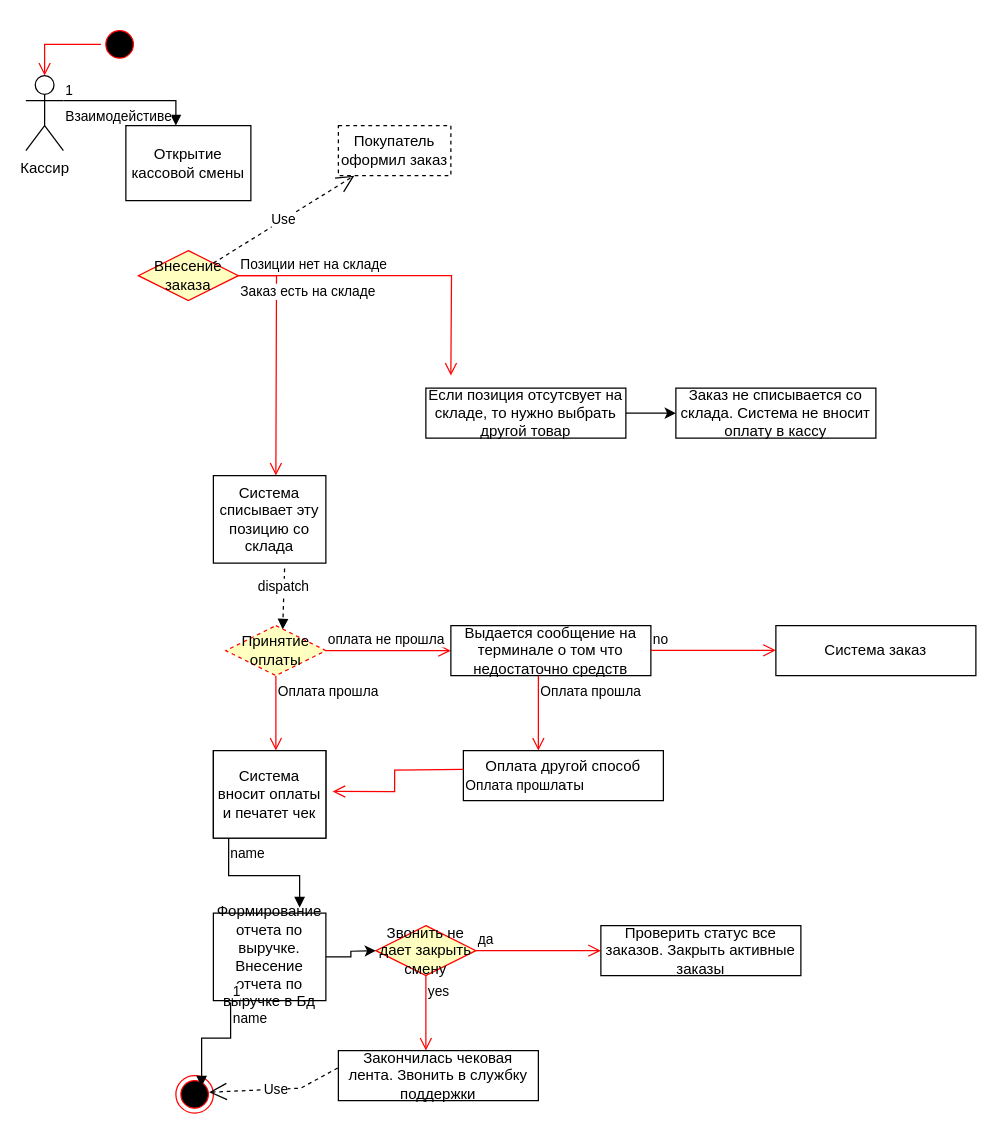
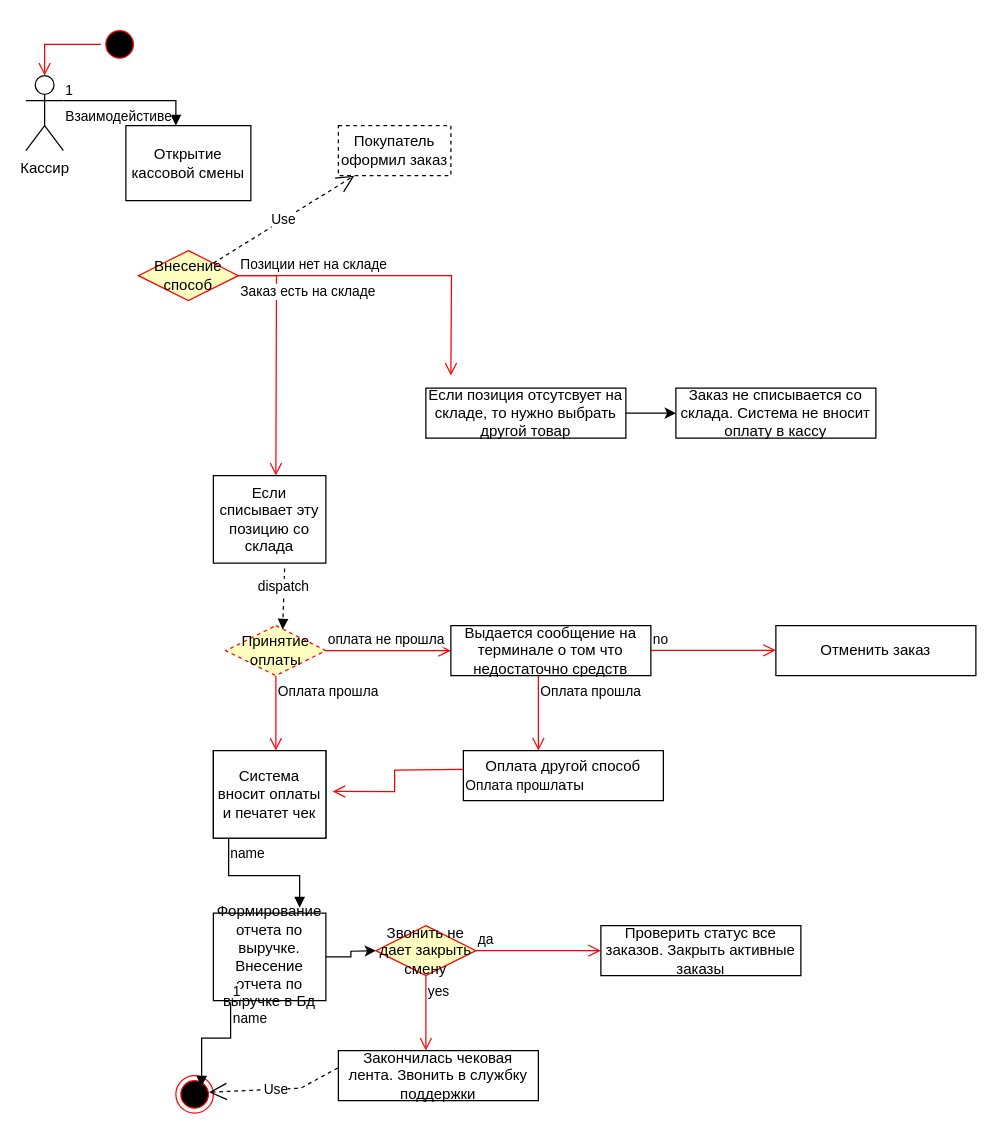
node "Внесение заказа": label "Внесение заказа" -> "Внесение способ"
node "Система списывает эту позицию со склада": label "Система списывает эту позицию со склада" -> "Если списывает эту позицию со склада"
node "Система заказ": label "Система заказ" -> "Отменить заказ"
